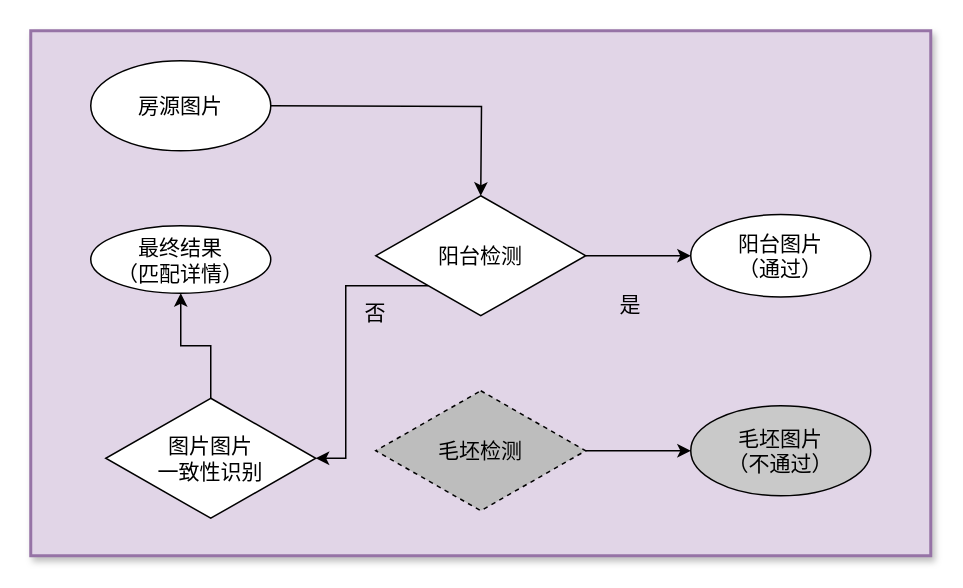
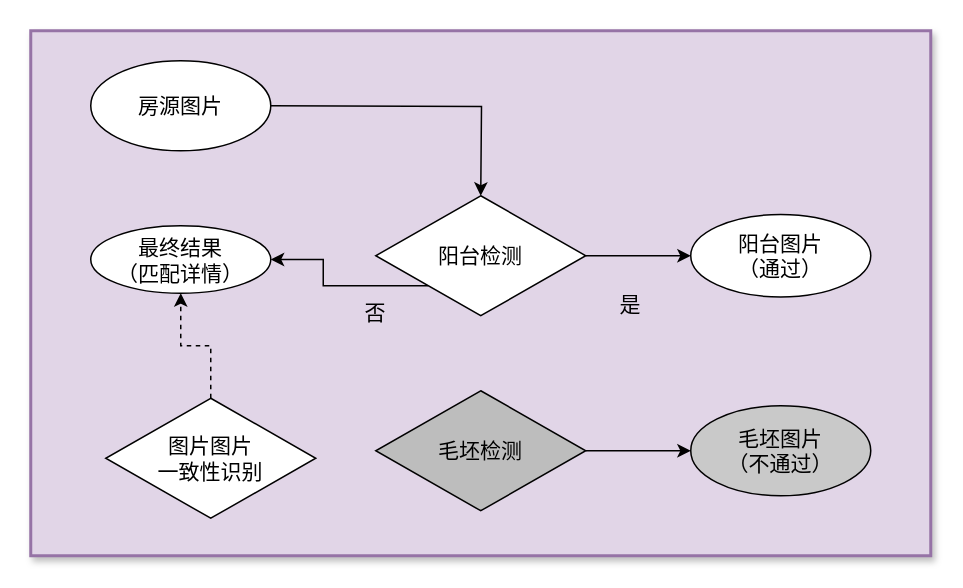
edge "图片图片 一致性识别" -> "最终结果 （匹配详情）": style solid -> dashed
edge "阳台检测" -> "图片图片 一致性识别": now "阳台检测" -> "最终结果 （匹配详情）"
node "毛坯检测": style dashed -> solid
